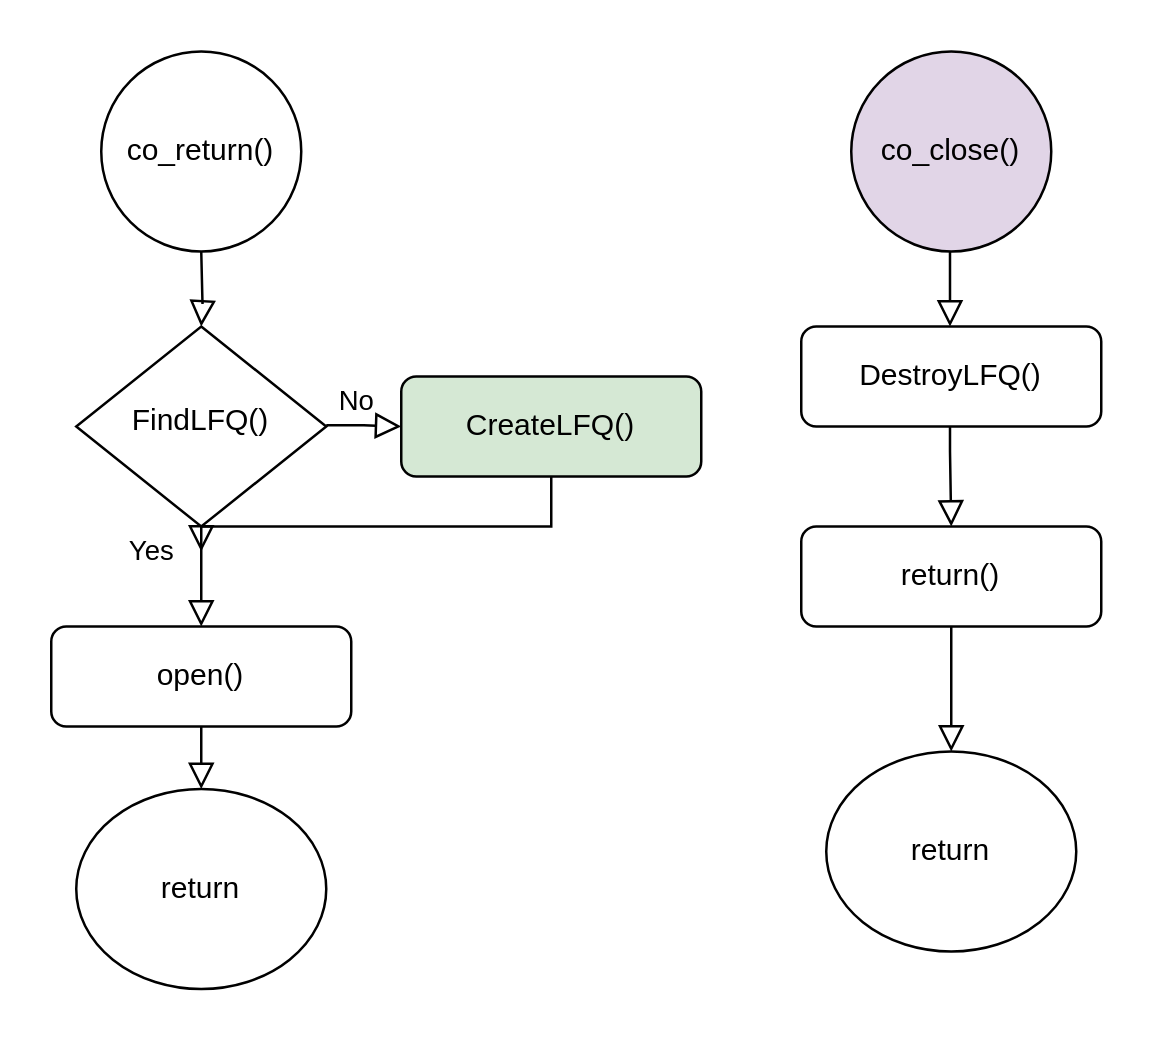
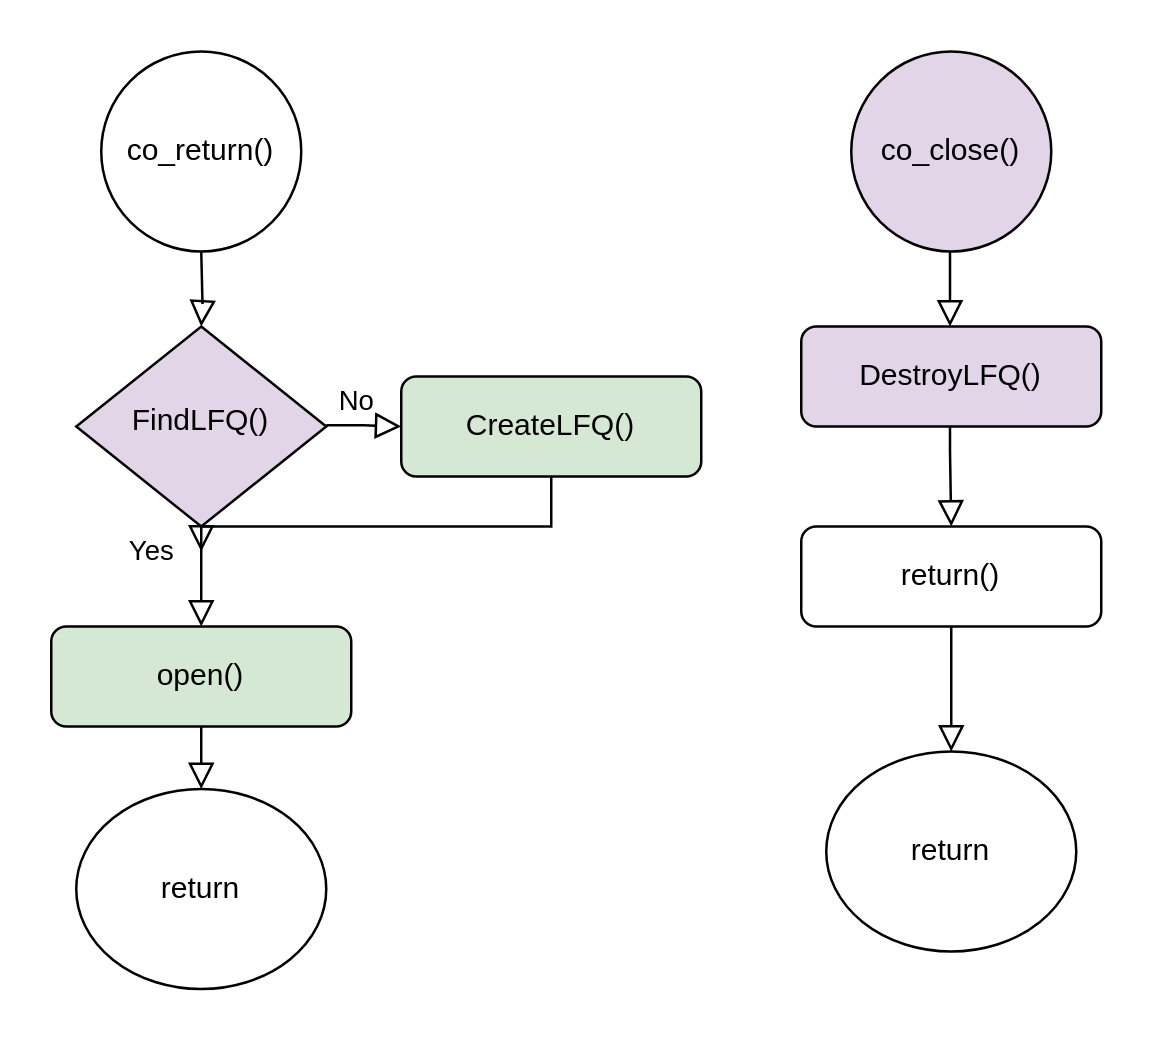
node "DestroyLFQ()": fillcolor #ffffff -> #e1d5e7
node "FindLFQ()": fillcolor #ffffff -> #e1d5e7
node "open()": fillcolor #ffffff -> #d5e8d4
